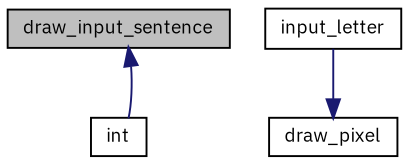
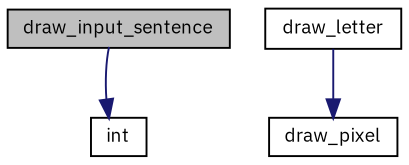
node "input_letter": label "input_letter" -> "draw_letter"
edge "int" -> "draw_input_sentence": reversed
